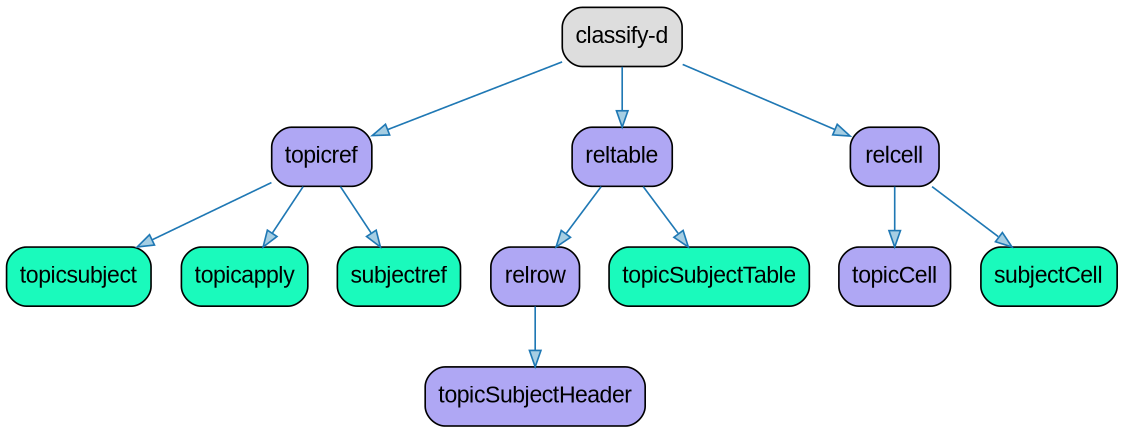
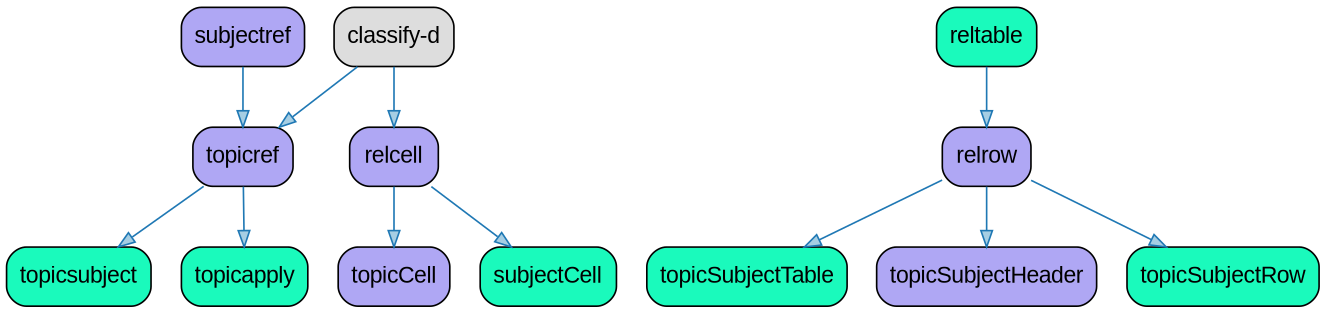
edge "classify-d" -> "reltable": removed
node "reltable": fillcolor #afa7f4 -> #1afabc
edge "topicref" -> "subjectref": reversed
edge "reltable" -> "topicSubjectTable": now "relrow" -> "topicSubjectTable"
node "subjectref": fillcolor #1afabc -> #afa7f4
node "topicSubjectRow": added
